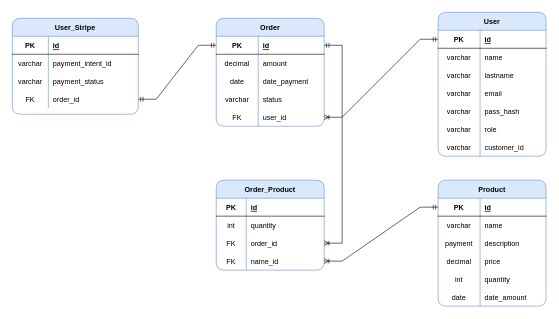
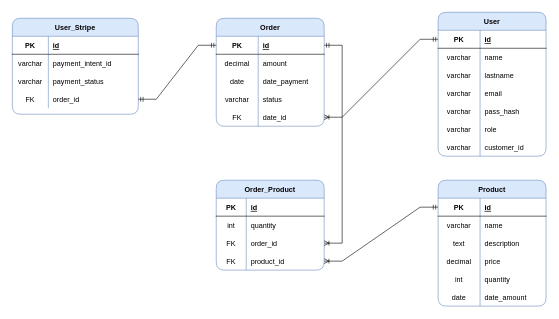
node "user_id": label "user_id" -> "date_id"
node "payment": label "payment" -> "text"
node "name_id": label "name_id" -> "product_id"
